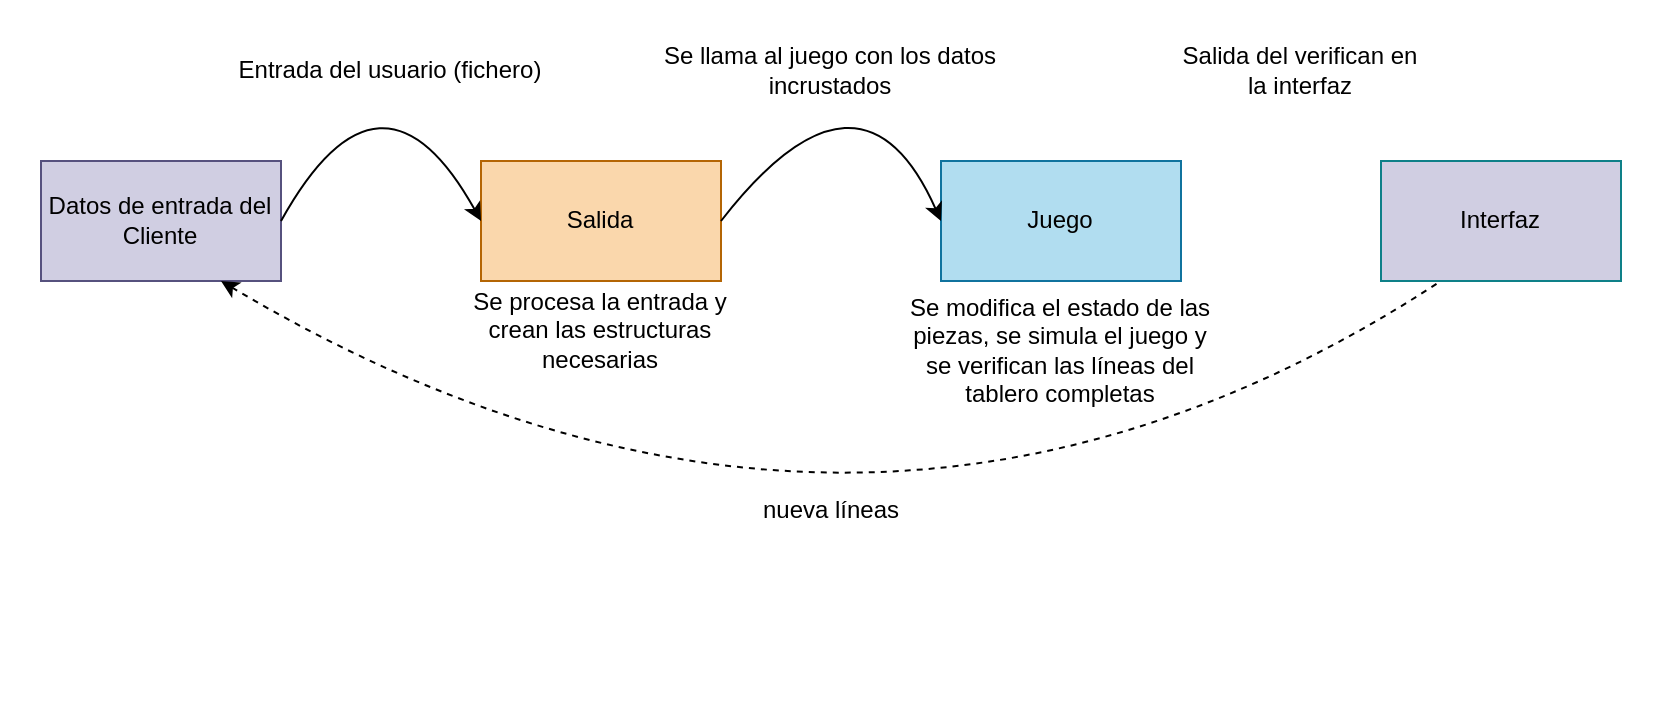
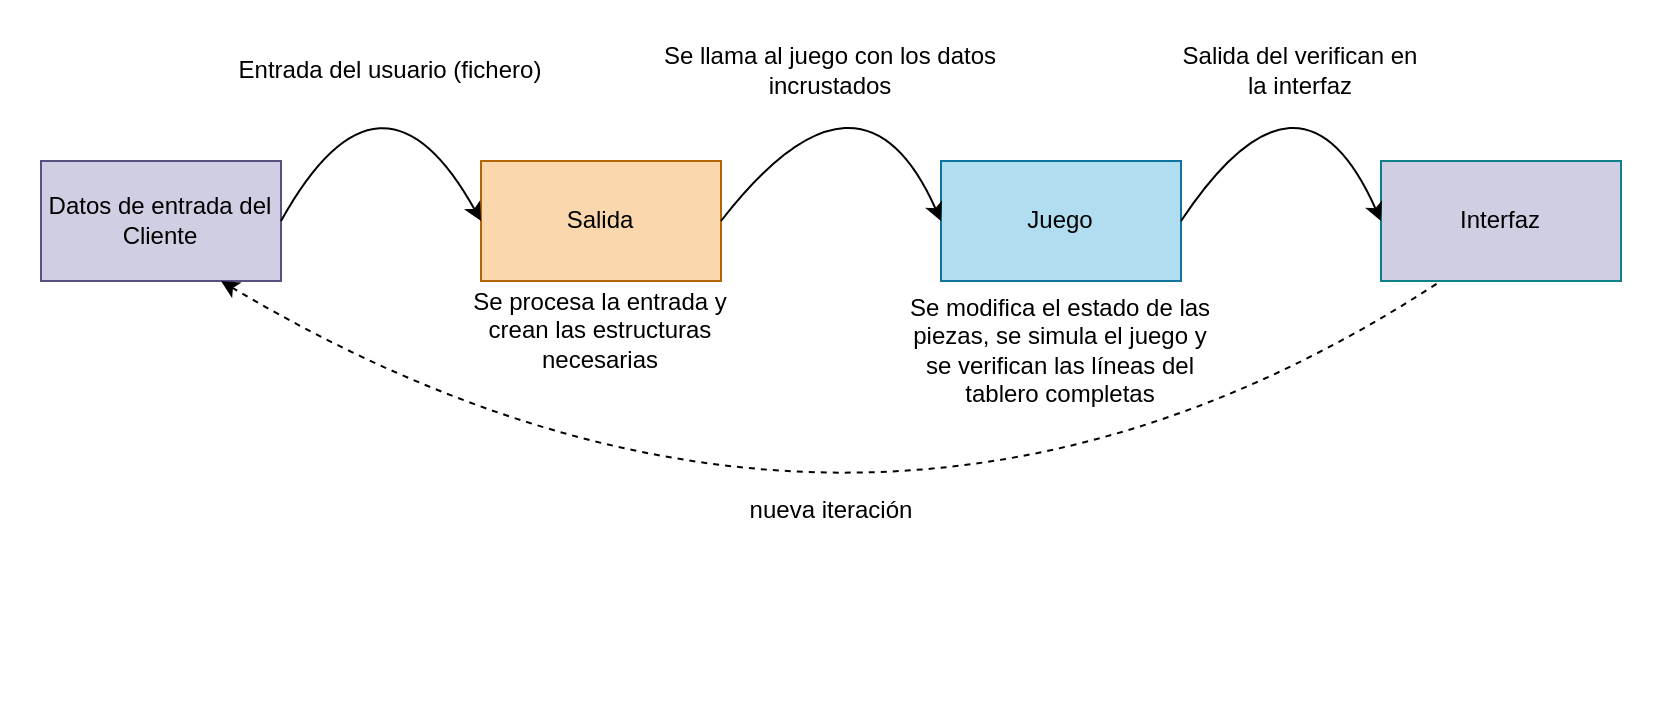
edge "Juego" -> "Interfaz": added
node "nueva líneas": label "nueva líneas" -> "nueva iteración"
